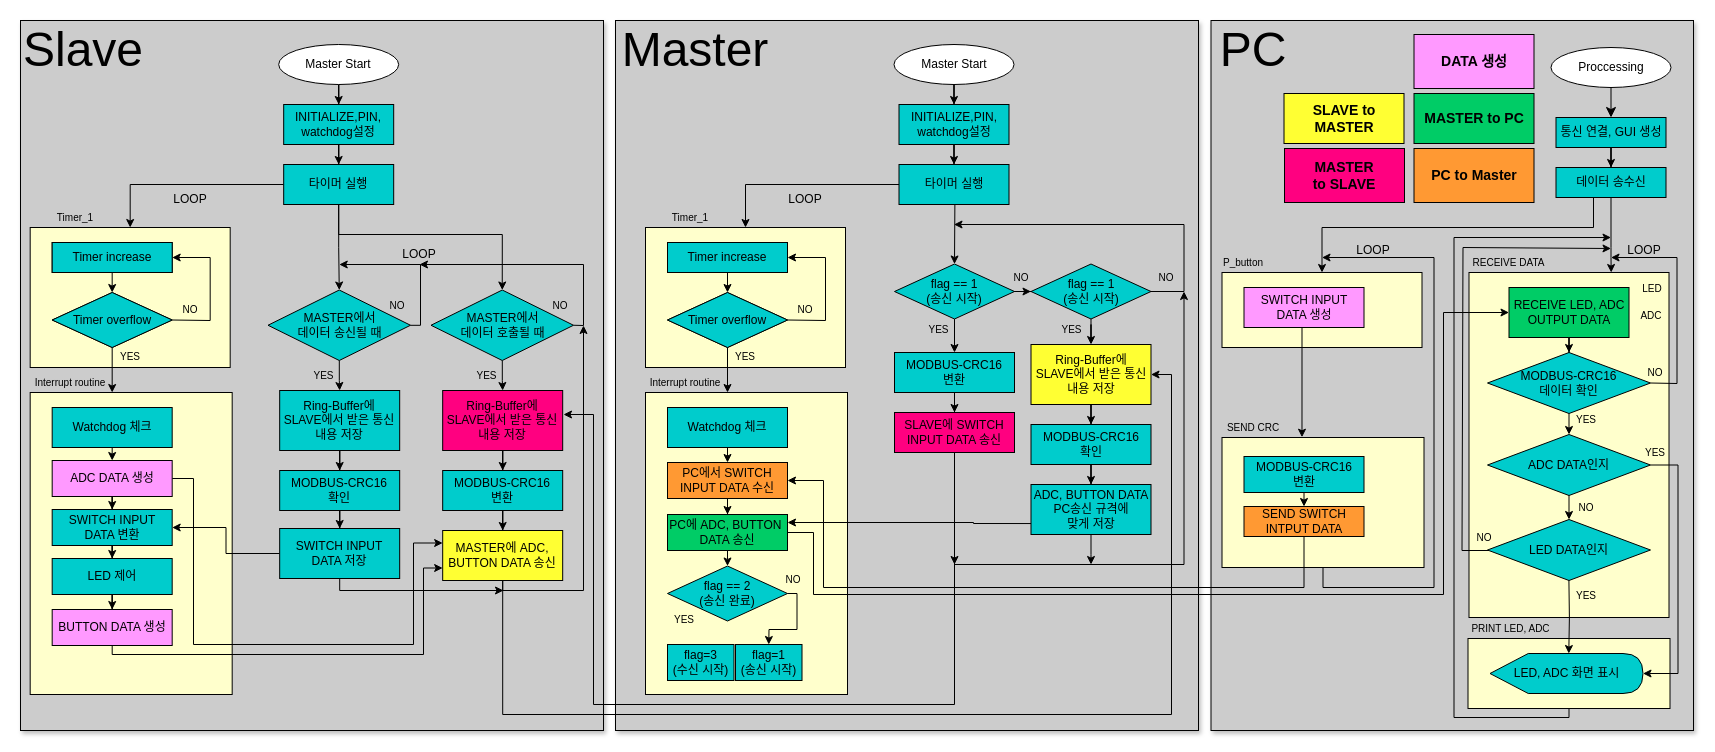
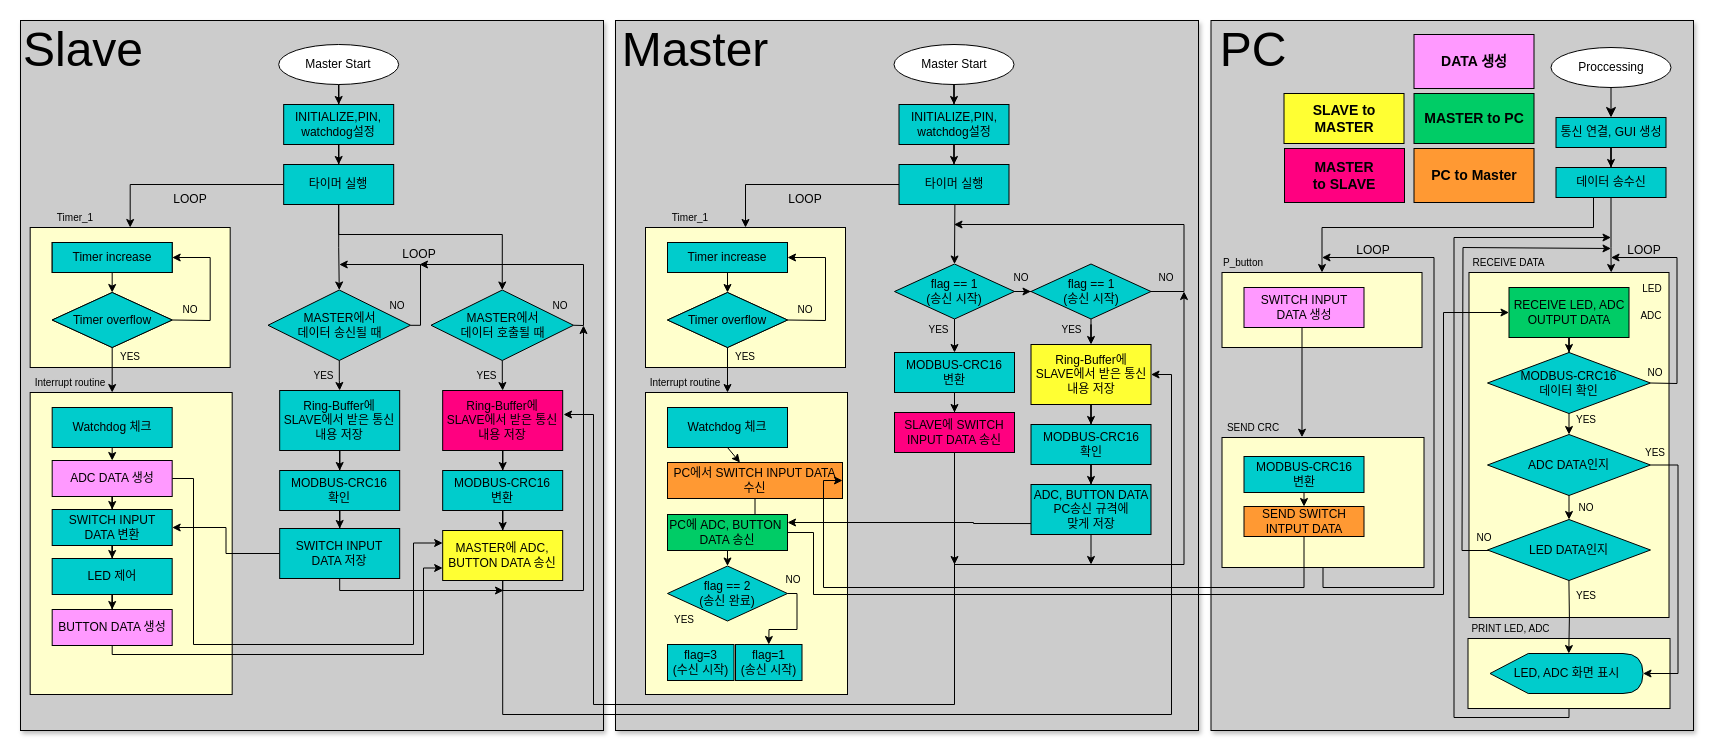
node "PC에서 SWITCH INPUT DATA 수신": size 120x36 -> 175x36
